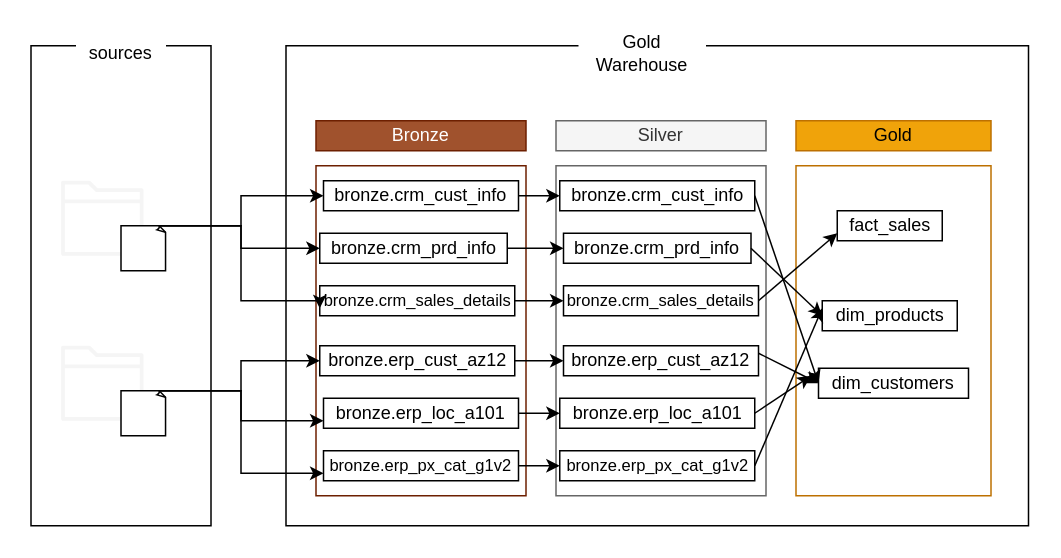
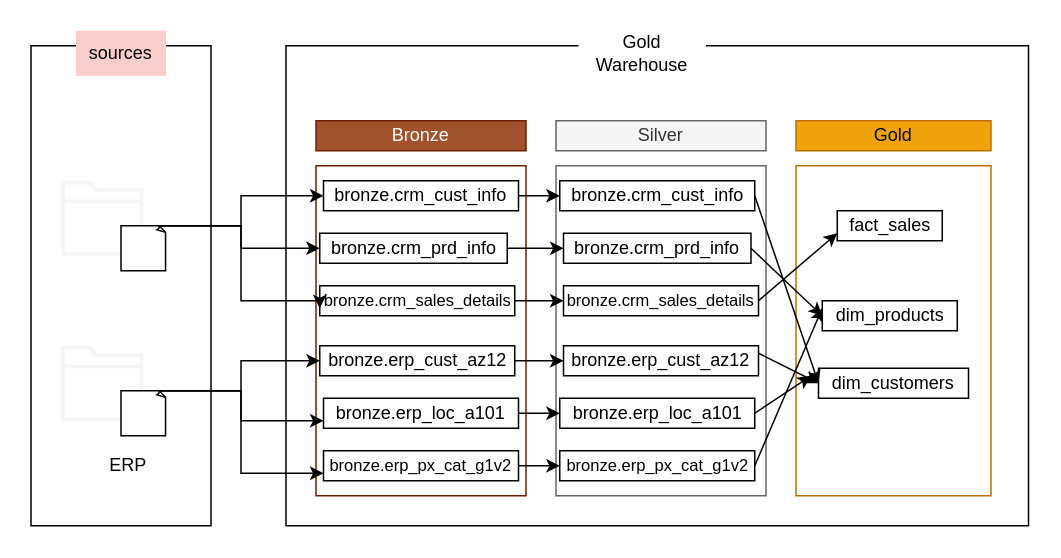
node "sources": fillcolor #ffffff -> #f8cecc
node "ERP": added
